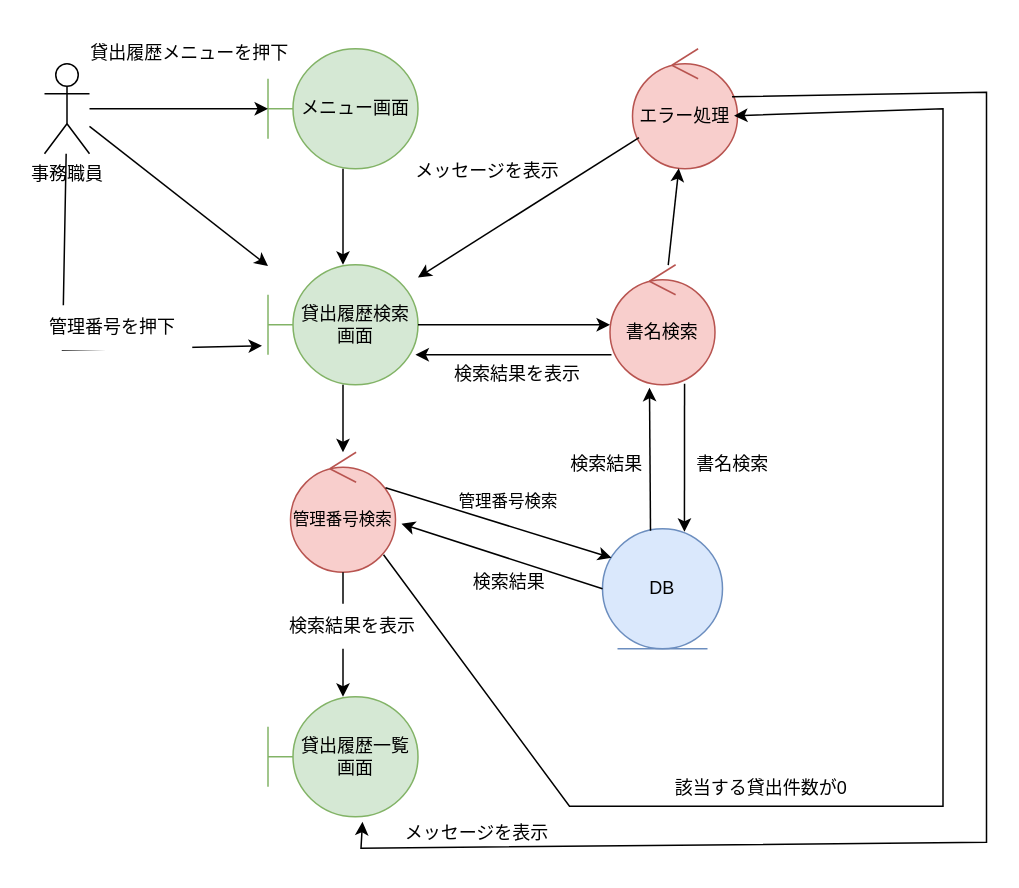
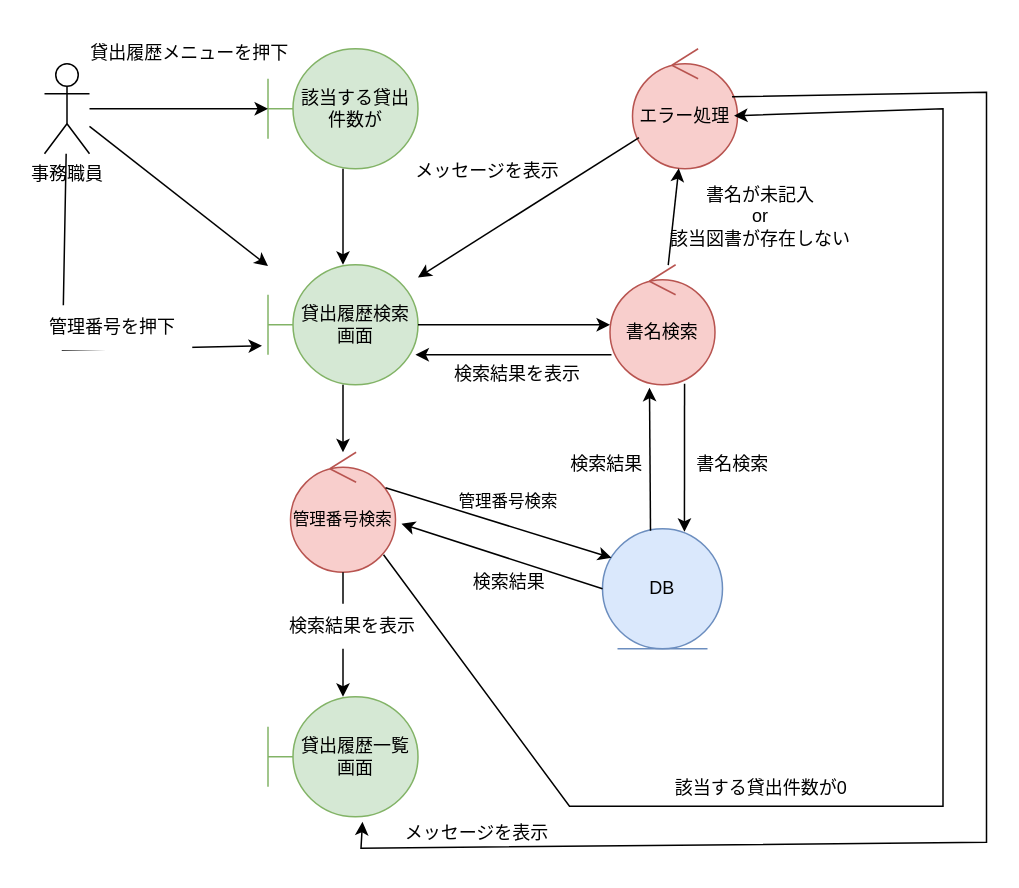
node "メニュー画面": label "メニュー画面" -> "該当する貸出件数が"
node "書名が未記入 or 該当図書が存在しない": added
